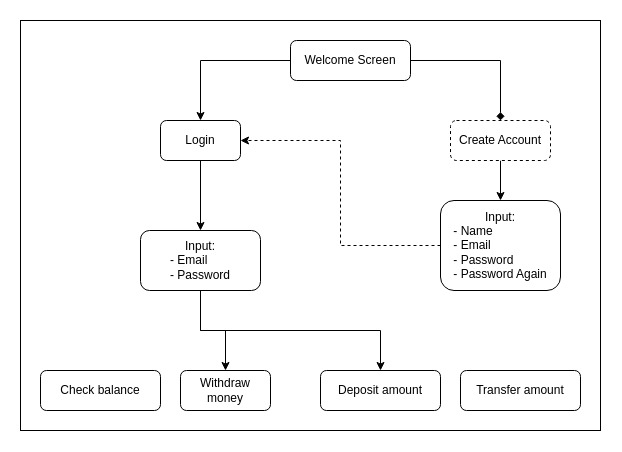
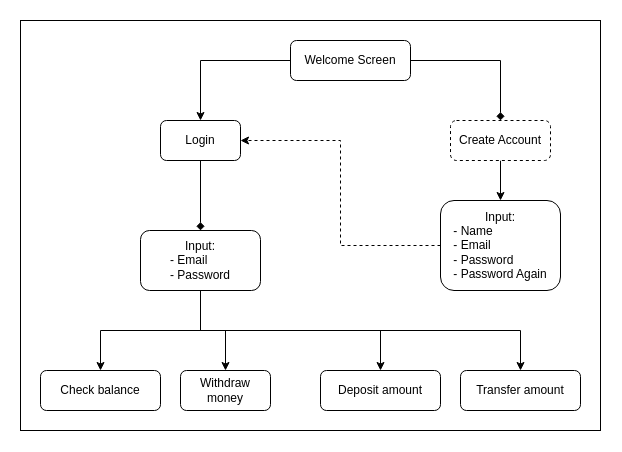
edge "Login" -> "Input: - Email - Password": arrowhead classic -> diamond
edge "Input: - Email - Password" -> "Check balance": added
edge "Input: - Email - Password" -> "Transfer amount": added
